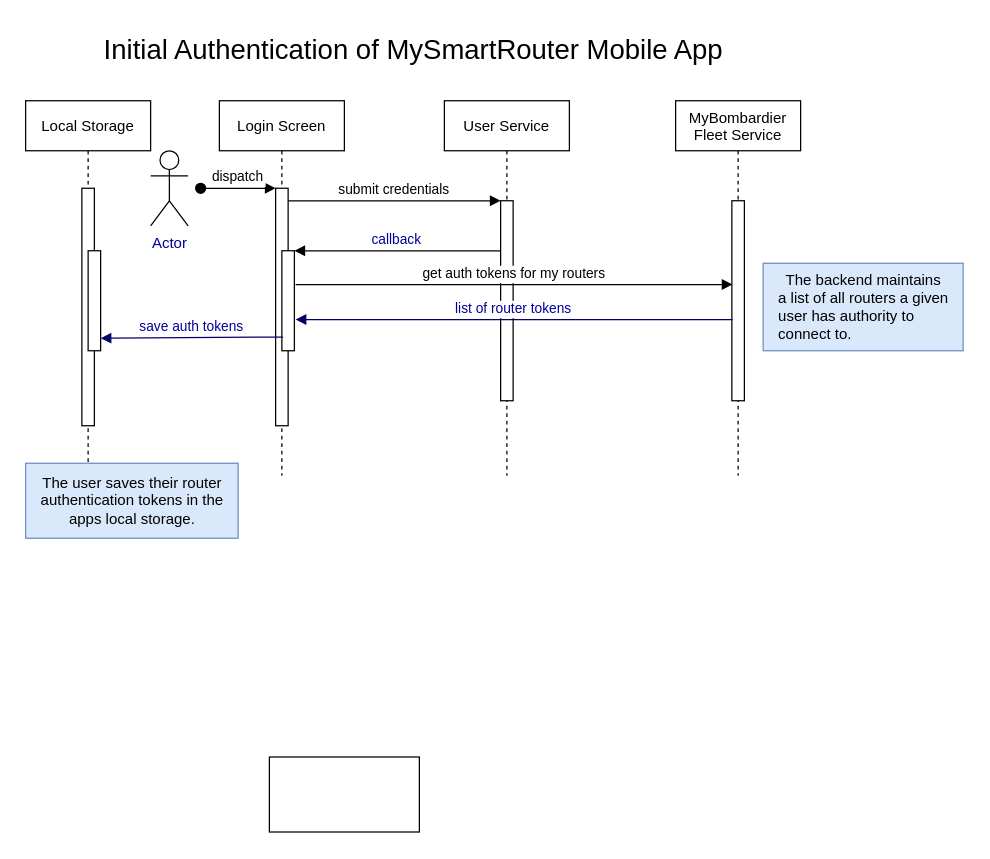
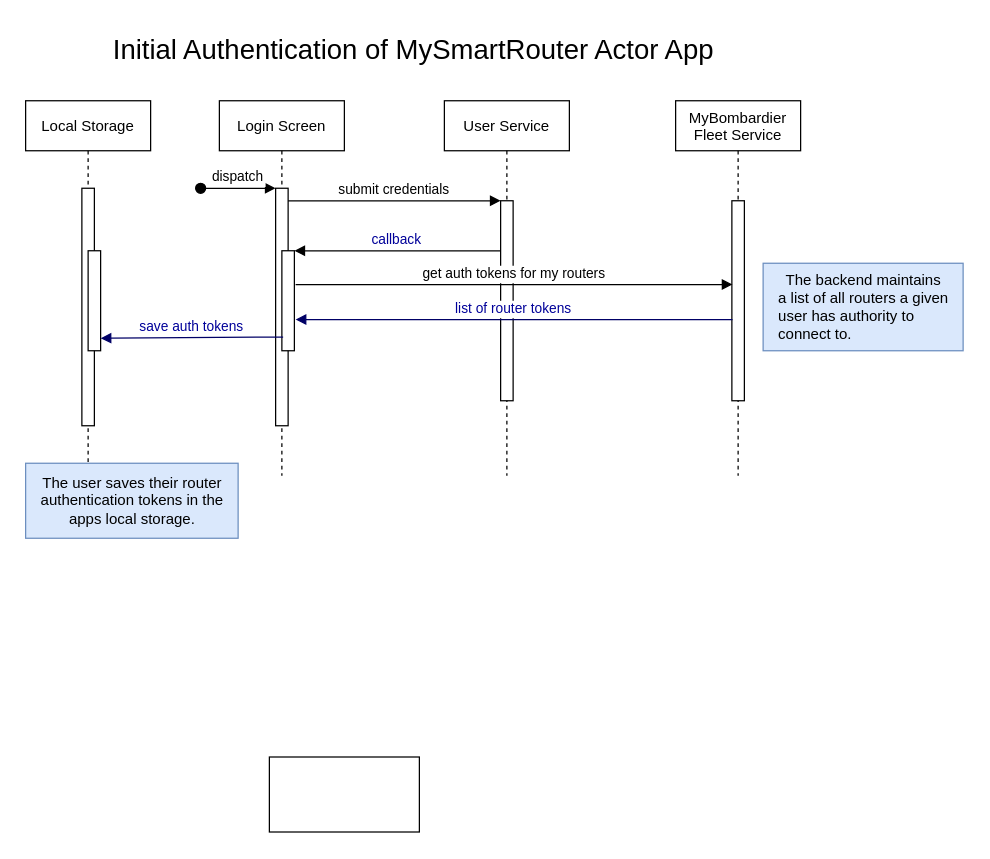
node "Initial Authentication of MySmartRouter Mobile App": label "Initial Authentication of MySmartRouter Mobile App" -> "Initial Authentication of MySmartRouter Actor App"
node "Actor": removed
